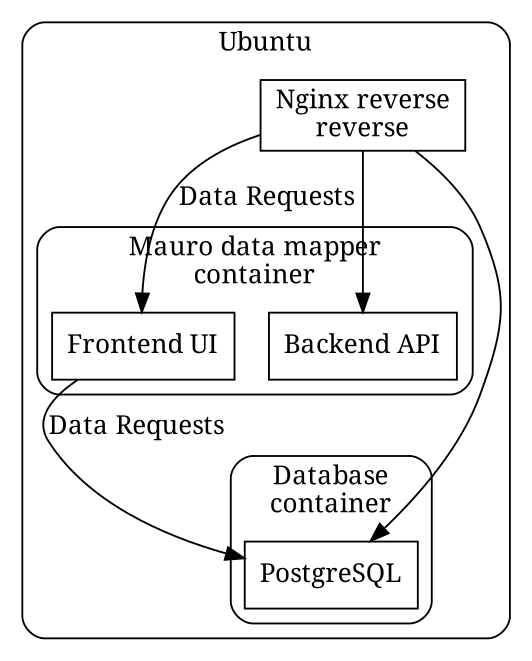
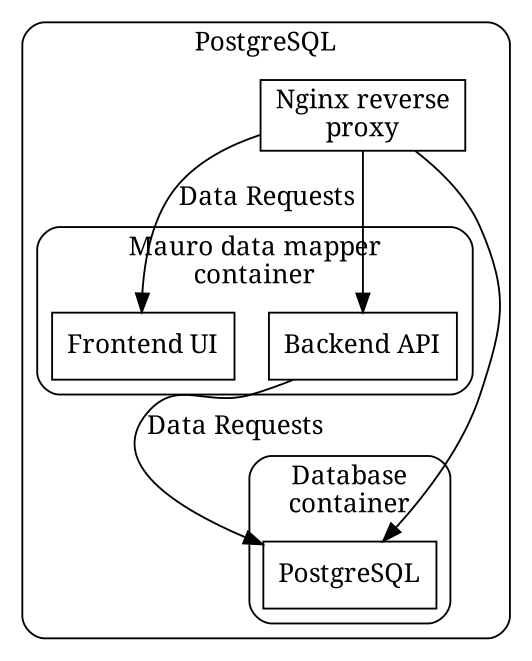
cluster "Ubuntu": label "Ubuntu" -> "PostgreSQL"
node "Nginx reverse reverse": label "Nginx reverse reverse" -> "Nginx reverse proxy"
edge "Frontend UI" -> "PostgreSQL": now "Backend API" -> "PostgreSQL"
